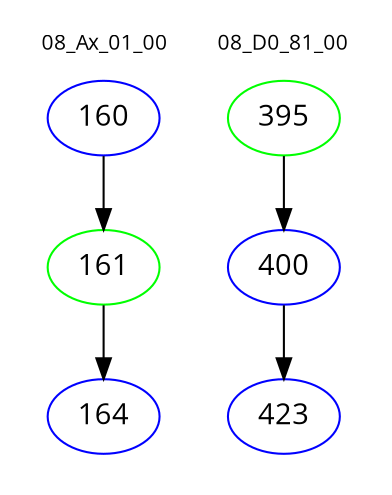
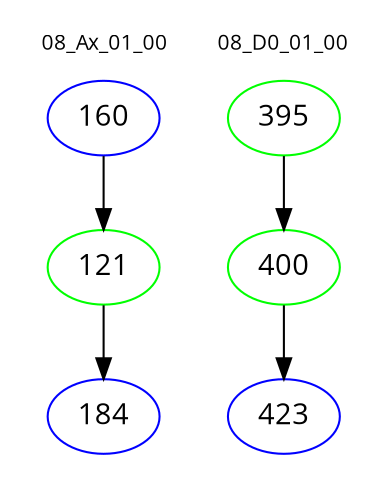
cluster "08_D0_81_00": label "08_D0_81_00" -> "08_D0_01_00"
node "161": label "161" -> "121"
node "400": color blue -> green
node "164": label "164" -> "184"
